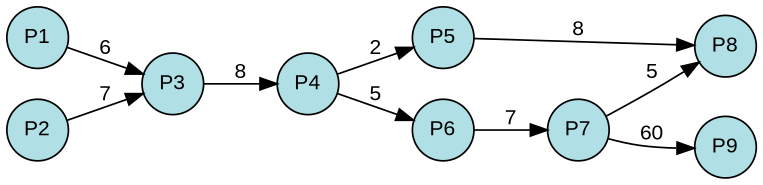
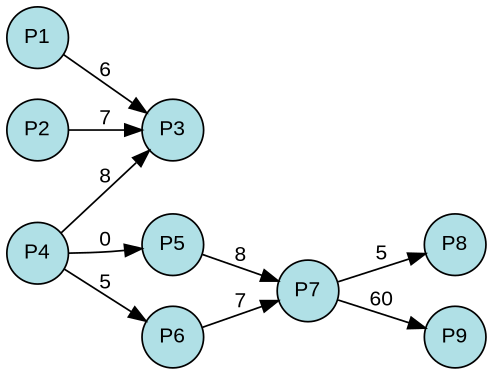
edge "P5" -> "P8": now "P5" -> "P7"
edge "P4" -> "P5": label "2" -> "0"
edge "P3" -> "P4": reversed
